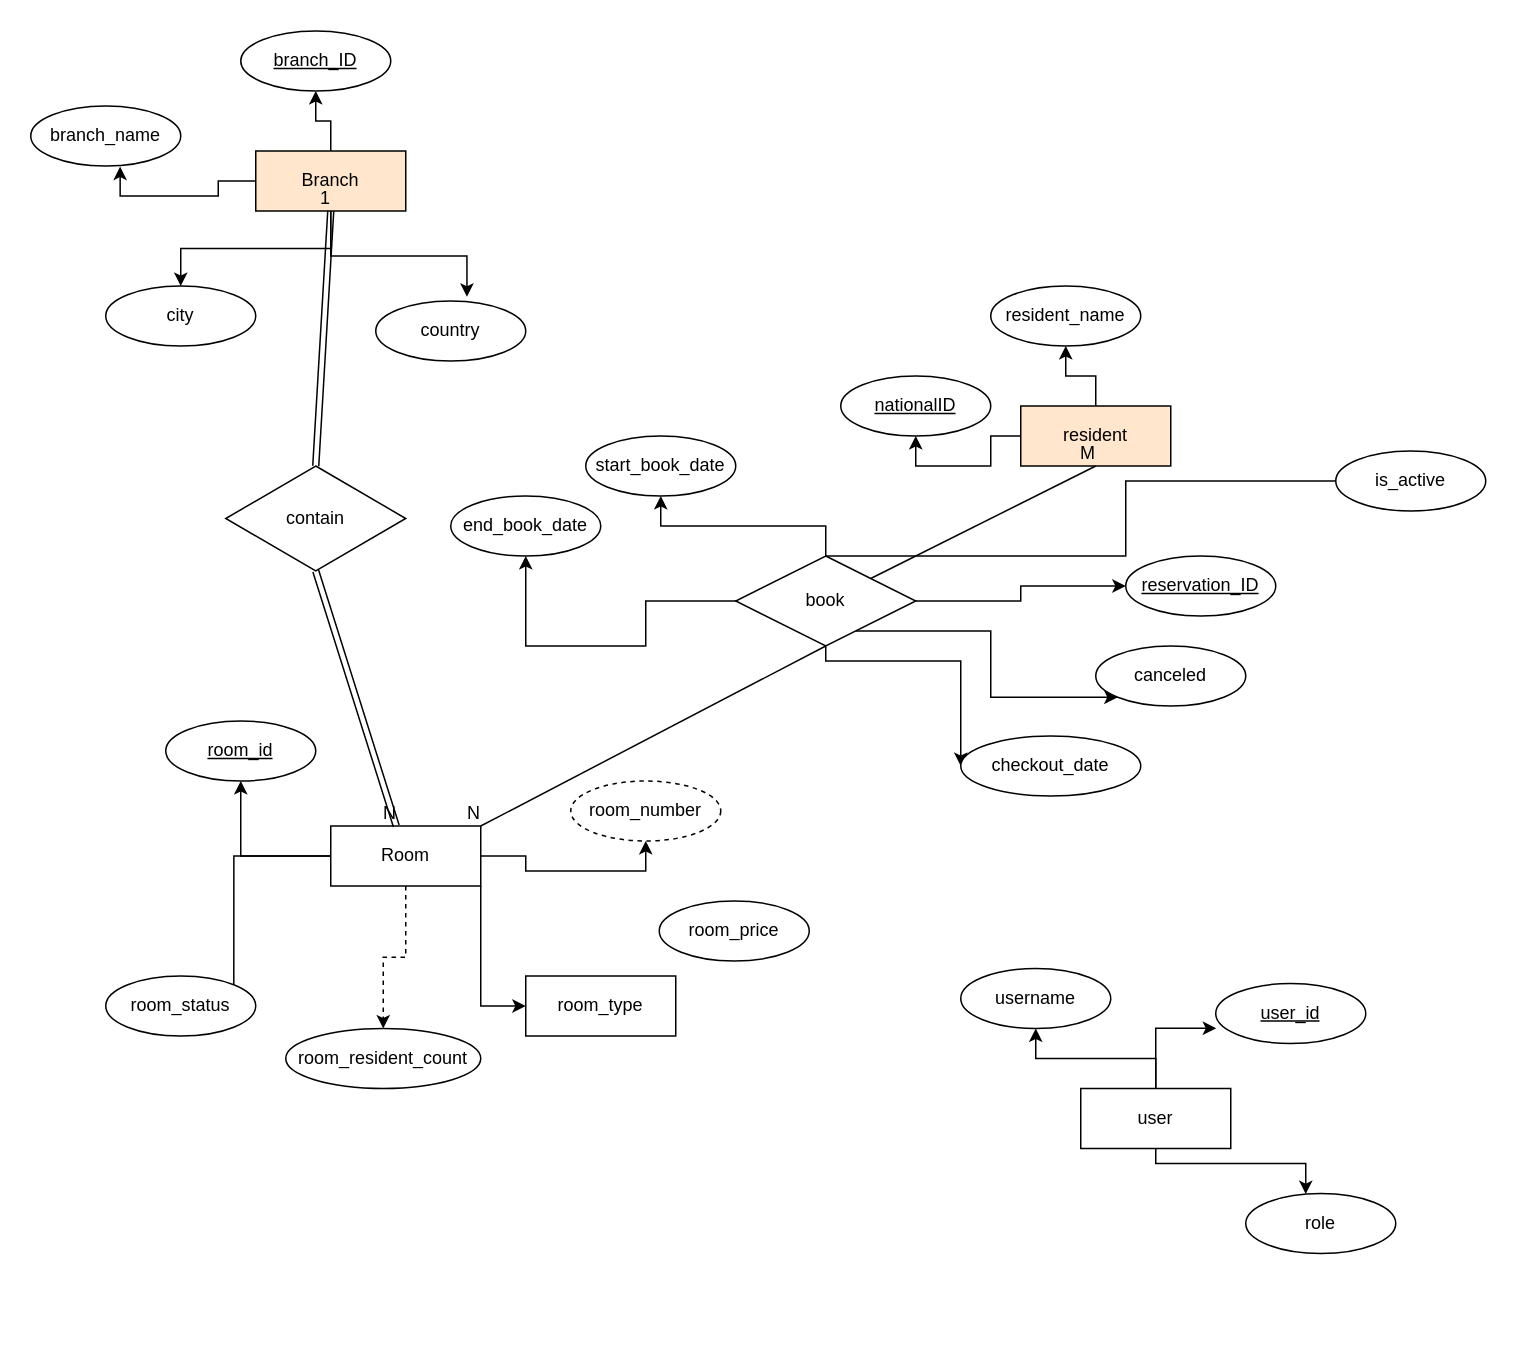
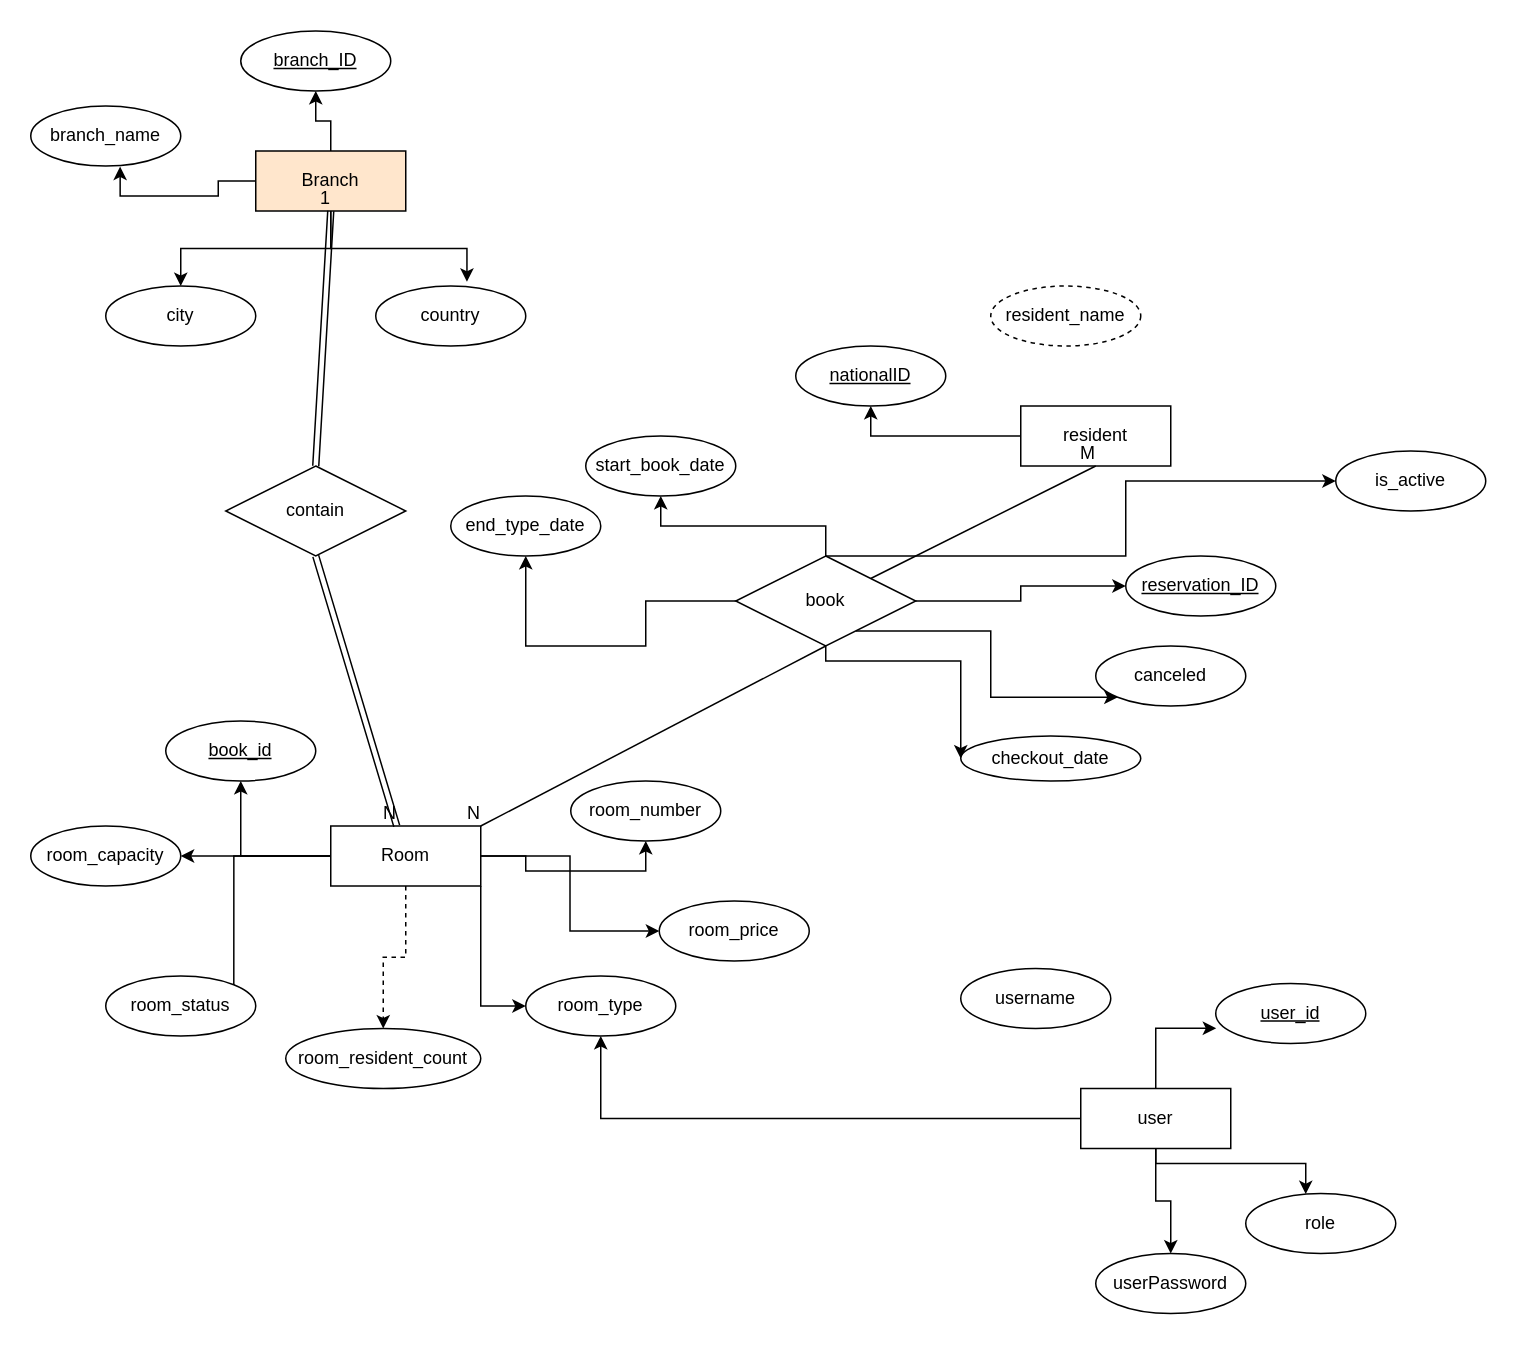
node "resident_name": style solid -> dashed
node "country": moved (451, 331) -> (451, 316)
edge "resident" -> "resident_name": removed
node "nationalID": moved (916, 406) -> (871, 376)
node "resident": fillcolor #ffe6cc -> #ffffff
edge "is_active" -- "book": arrowhead none -> classic
node "contain": size 180x105 -> 180x90
node "end_book_date": label "end_book_date" -> "end_type_date"
node "room_id": label "room_id" -> "book_id"
node "checkout_date": size 180x60 -> 180x45
node "room_number": style dashed -> solid
node "room_capacity": added
edge "Room" -> "room_capacity": added
edge "Room" -> "room_price": added
node "room_type": shape rectangle -> ellipse
edge "user" -> "username": now "user" -> "room_type"
edge "user" -> "userPassword": added
node "userPassword": added
